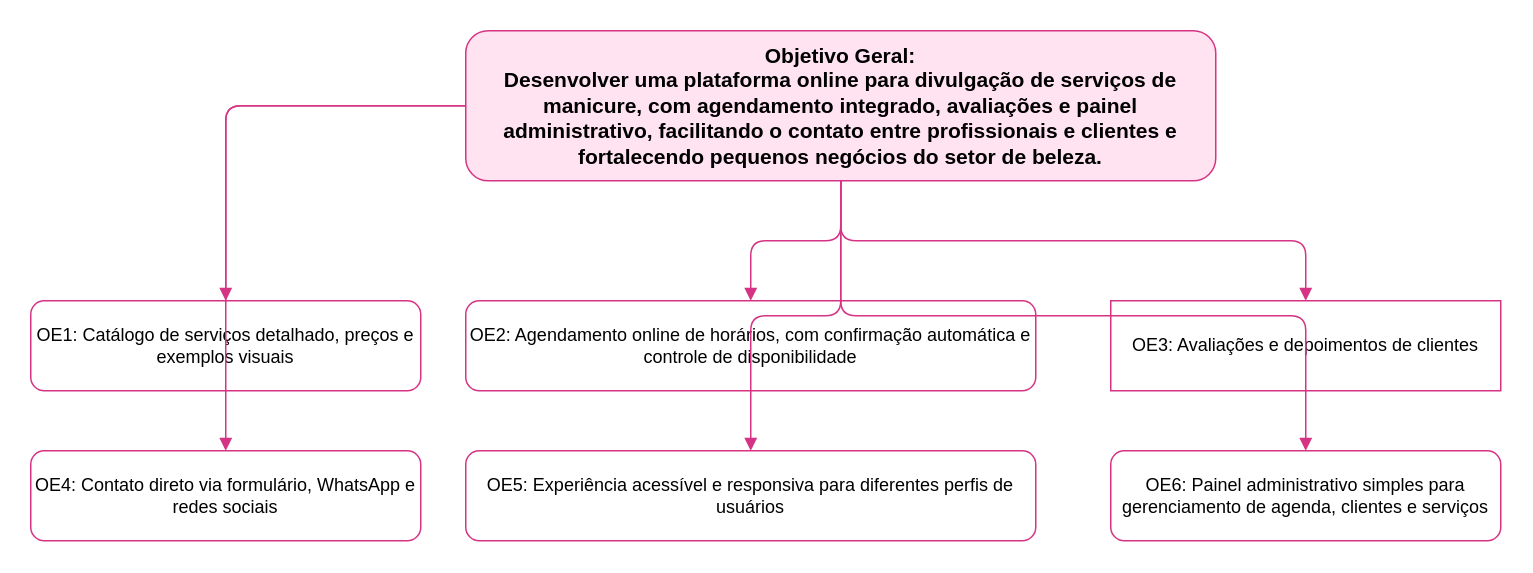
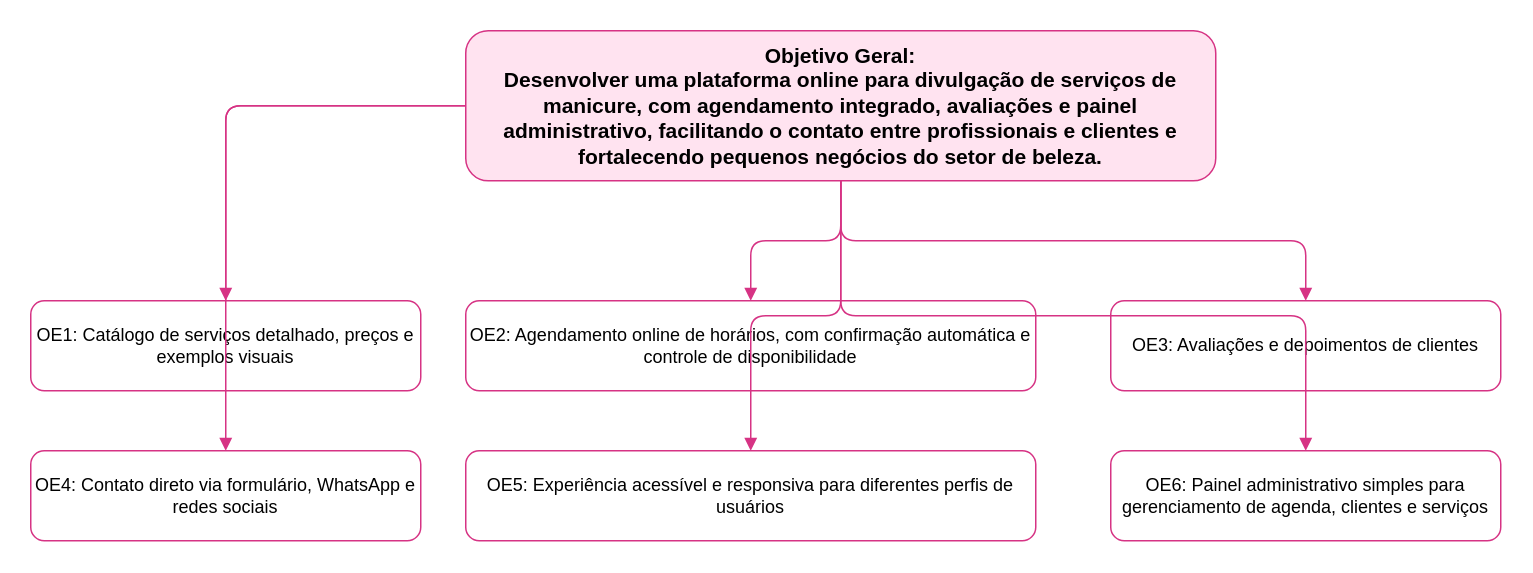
node "OE3: Avaliações e depoimentos de clientes": shape rectangle -> rounded rectangle
